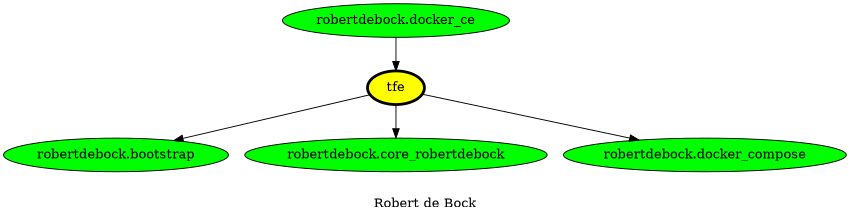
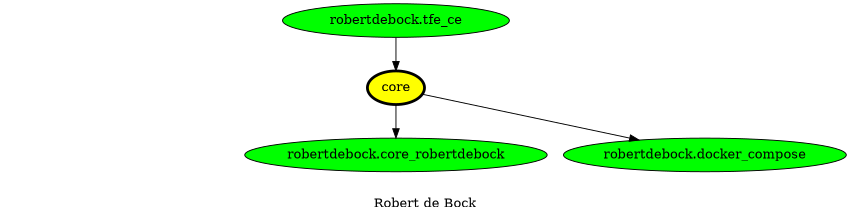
node "robertdebock.docker_ce": label "robertdebock.docker_ce" -> "robertdebock.tfe_ce"
node "tfe": label "tfe" -> "core"
node "robertdebock.bootstrap": removed
